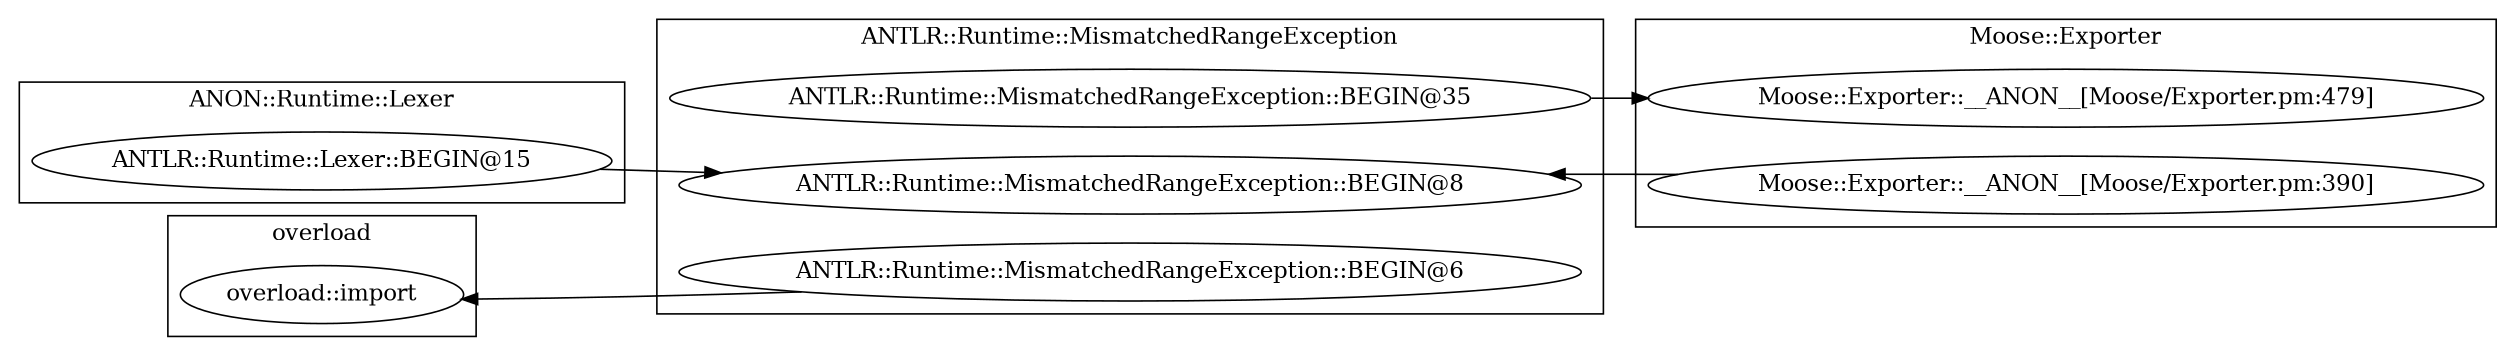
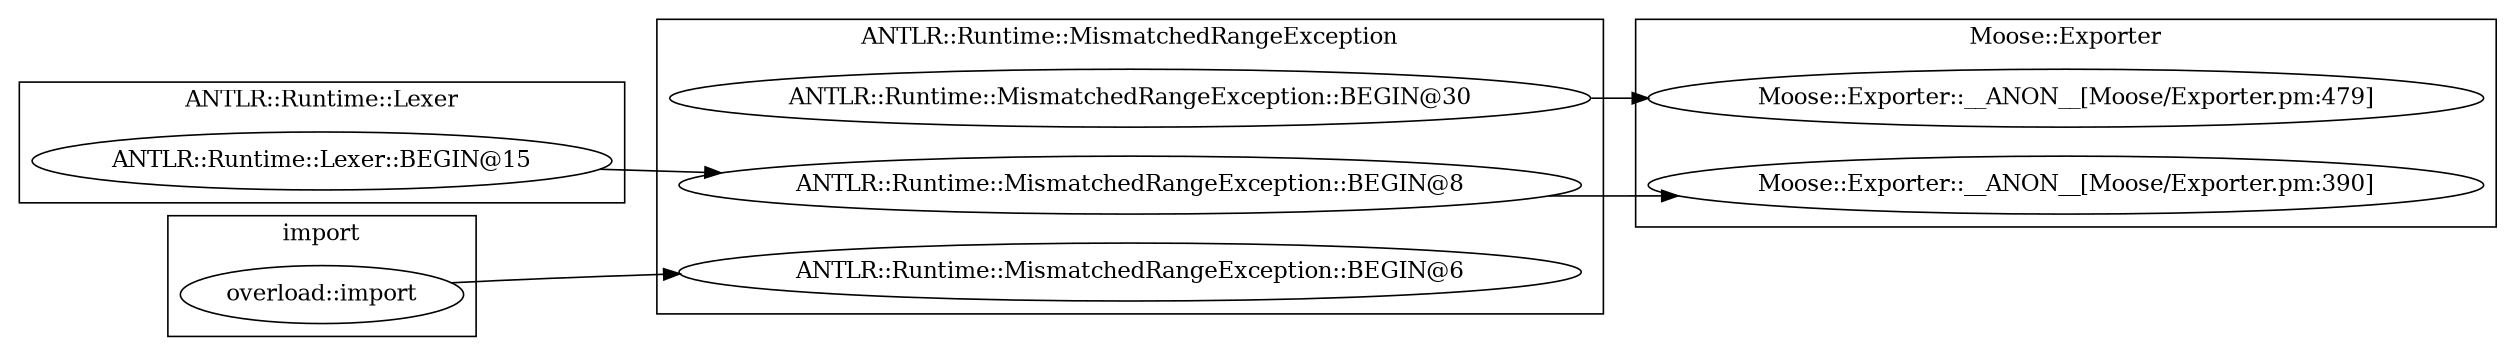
node "ANTLR::Runtime::MismatchedRangeException::BEGIN@35": label "ANTLR::Runtime::MismatchedRangeException::BEGIN@35" -> "ANTLR::Runtime::MismatchedRangeException::BEGIN@30"
cluster "ANON::Runtime::Lexer": label "ANON::Runtime::Lexer" -> "ANTLR::Runtime::Lexer"
edge "Moose::Exporter::__ANON__[Moose/Exporter.pm:390]" -> "ANTLR::Runtime::MismatchedRangeException::BEGIN@8": reversed
cluster "overload": label "overload" -> "import"
edge "ANTLR::Runtime::MismatchedRangeException::BEGIN@6" -> "overload::import": reversed
